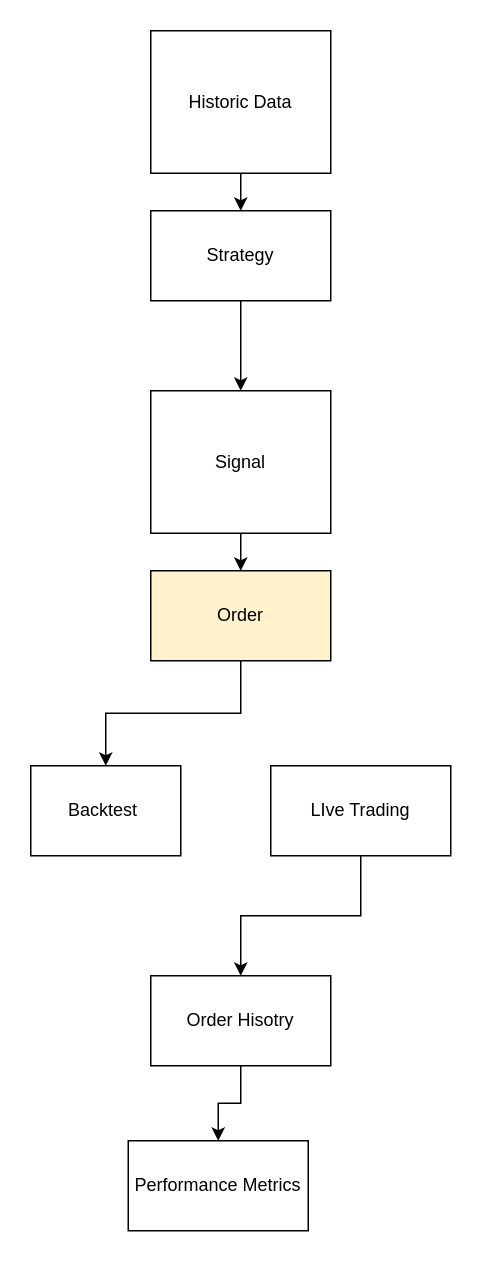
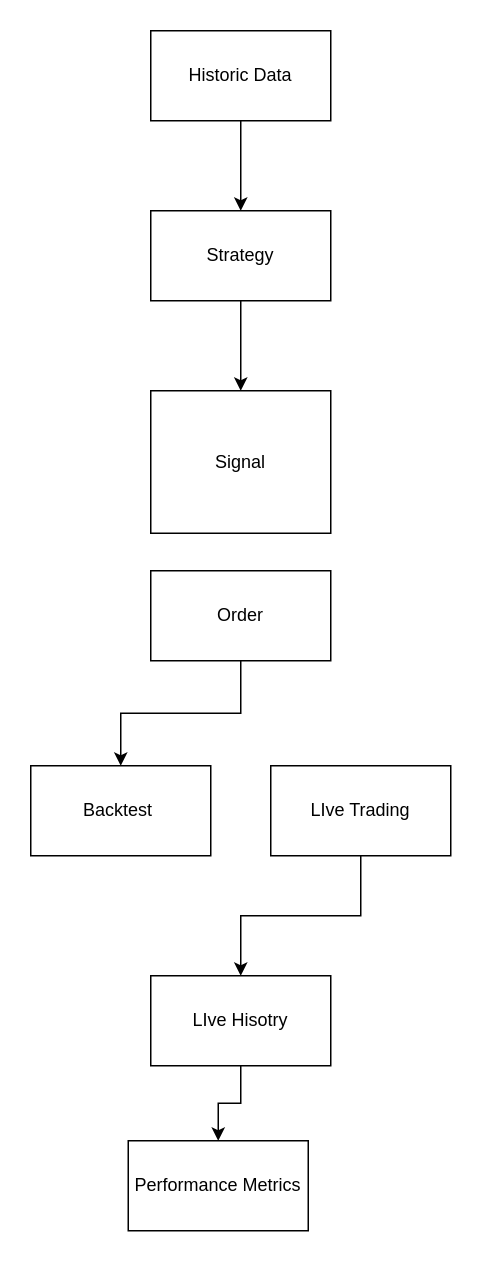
node "Historic Data": size 180x143 -> 180x90
edge "Signal" -> "Order": removed
node "Order": fillcolor #fff2cc -> #ffffff
node "Backtest": size 150x90 -> 180x90
node "Order Hisotry": label "Order Hisotry" -> "LIve Hisotry"
